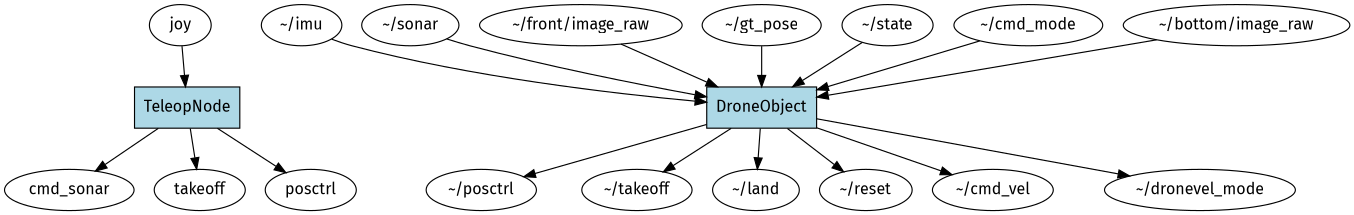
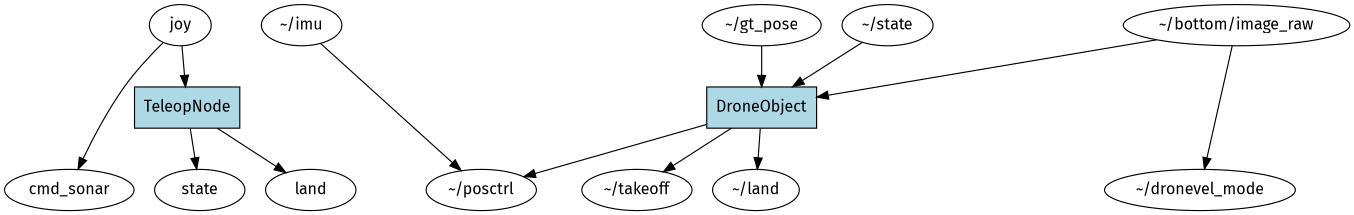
node "~/sonar": removed
node "~/front/image_raw": removed
node "~/cmd_mode": removed
edge "~/imu" -> "DroneObject": now "~/imu" -> "~/posctrl"
edge "TeleopNode" -> "cmd_sonar": now "joy" -> "cmd_sonar"
edge "DroneObject" -> "~/dronevel_mode": now "~/bottom/image_raw" -> "~/dronevel_mode"
node "takeoff": label "takeoff" -> "state"
node "posctrl": label "posctrl" -> "land"
node "~/reset": removed
node "~/cmd_vel": removed
